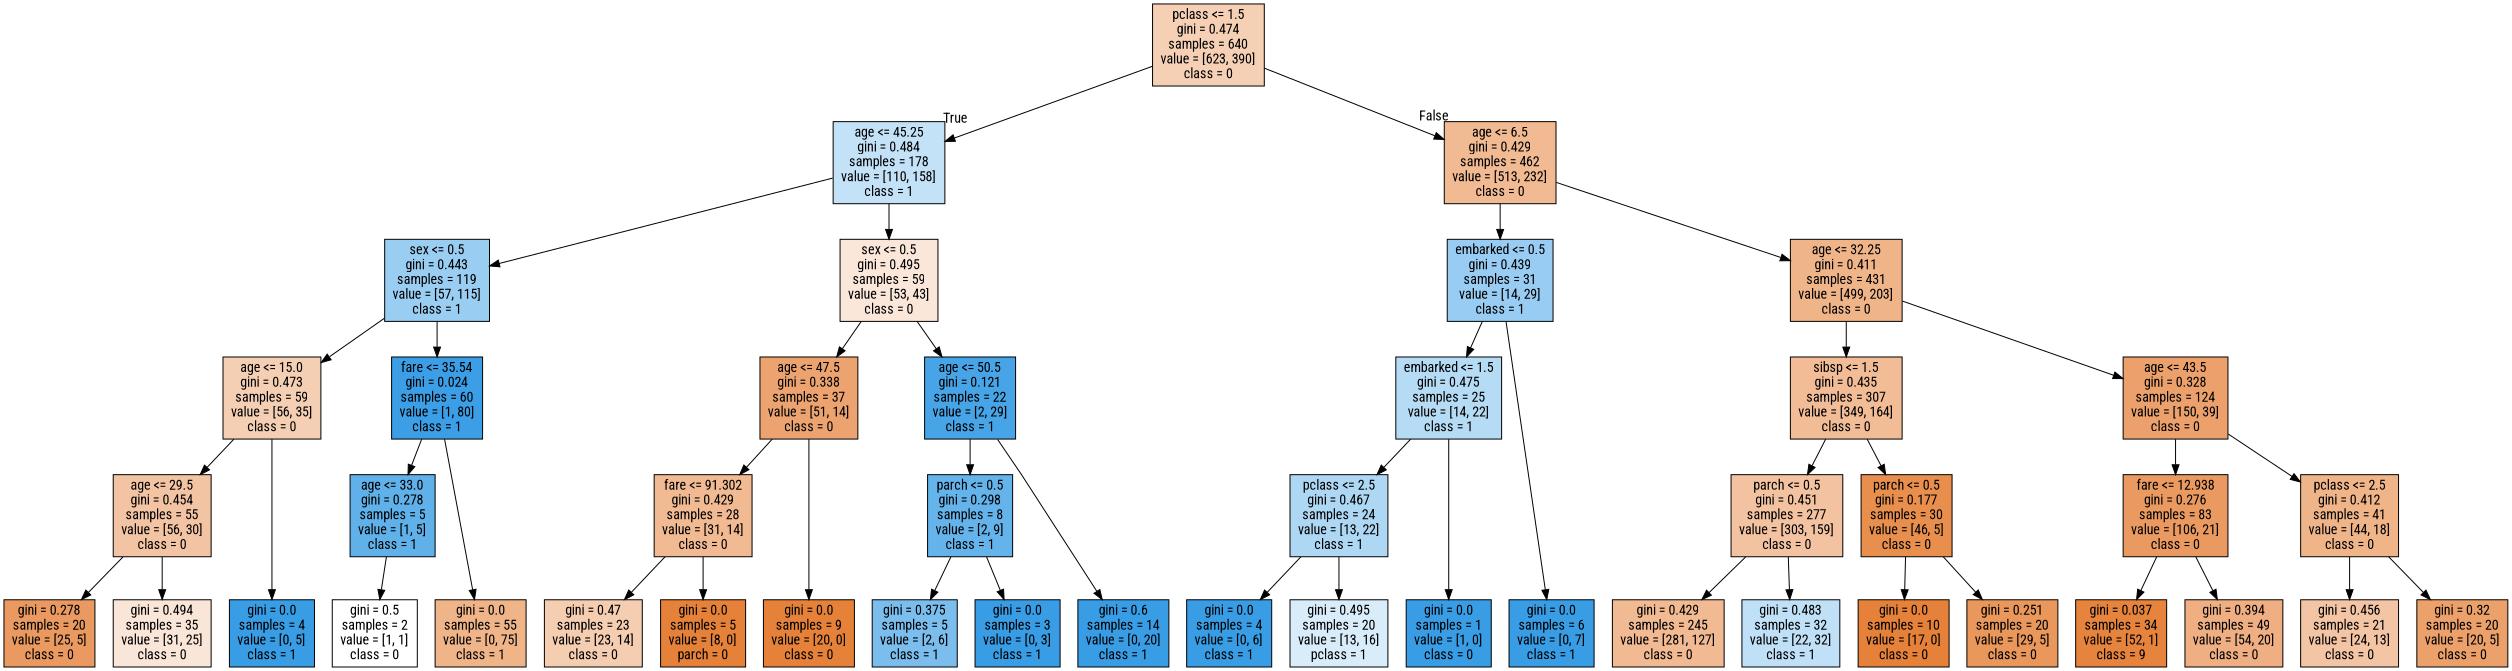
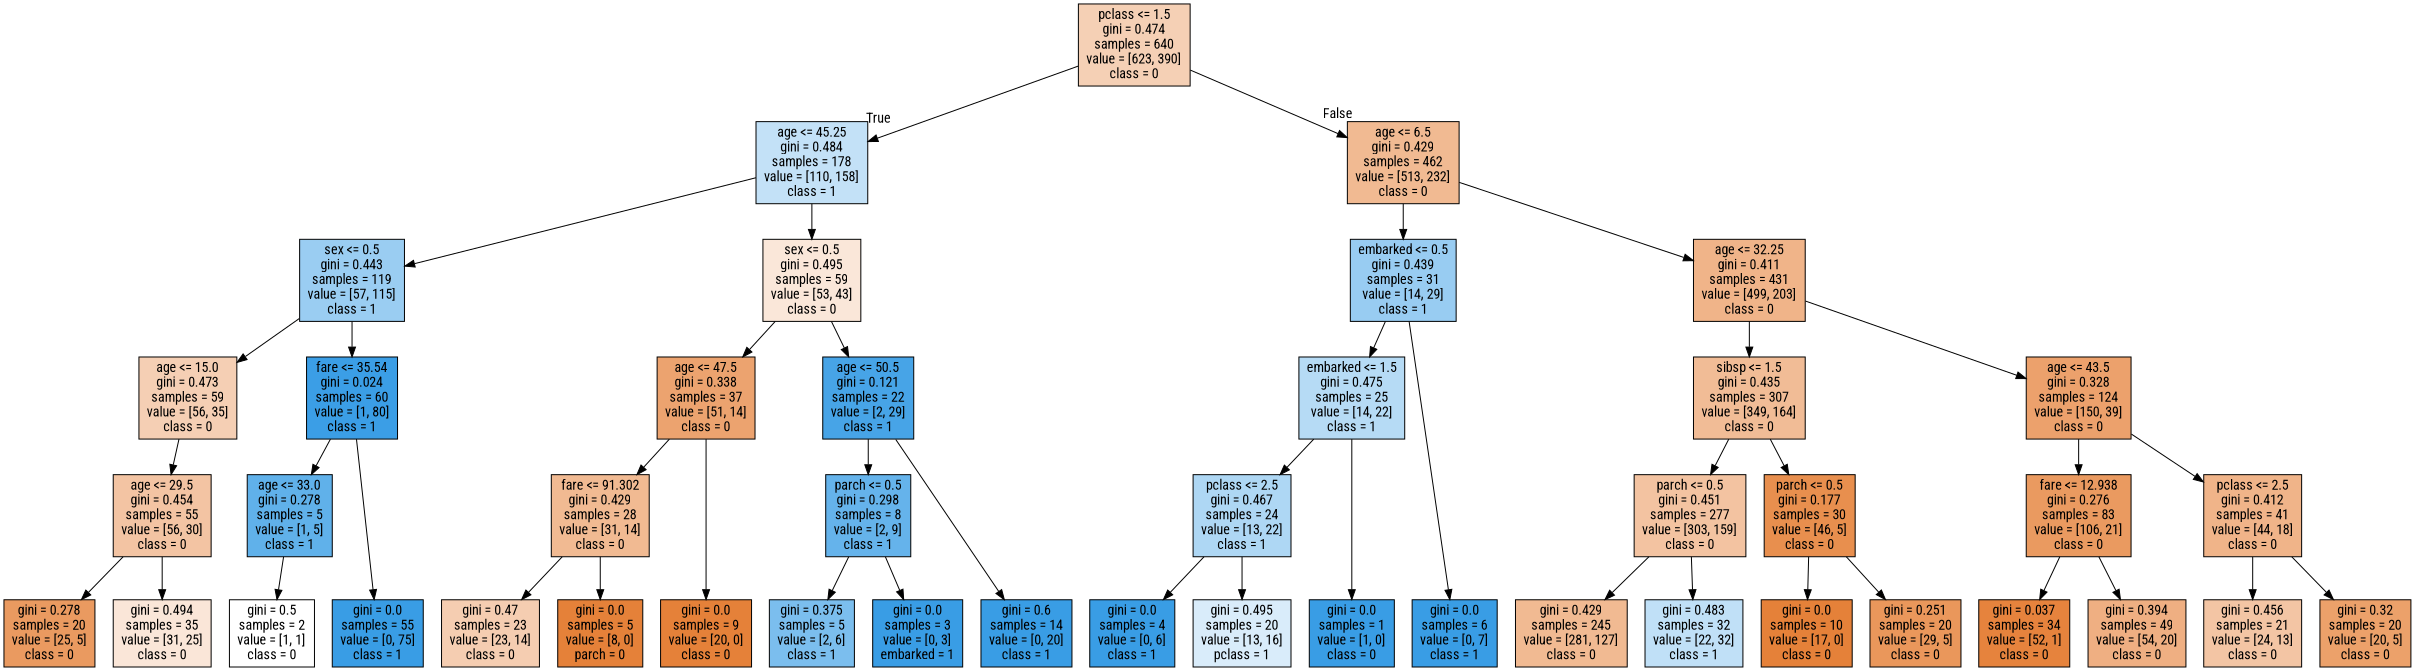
node "gini = 0.0 samples = 4 value = [0, 5] class = 1": removed
node "gini = 0.0 samples = 55 value = [0, 75] class = 1": fillcolor #e5813997 -> #399de5ff
node "gini = 0.0 samples = 3 value = [0, 3] class = 1": label "gini = 0.0 samples = 3 value = [0, 3] class = 1" -> "gini = 0.0 samples = 3 value = [0, 3] embarked = 1"
node "gini = 0.037 samples = 34 value = [52, 1] class = 9": label "gini = 0.037 samples = 34 value = [52, 1] class = 9" -> "gini = 0.037 samples = 34 value = [52, 1] class = 0"
